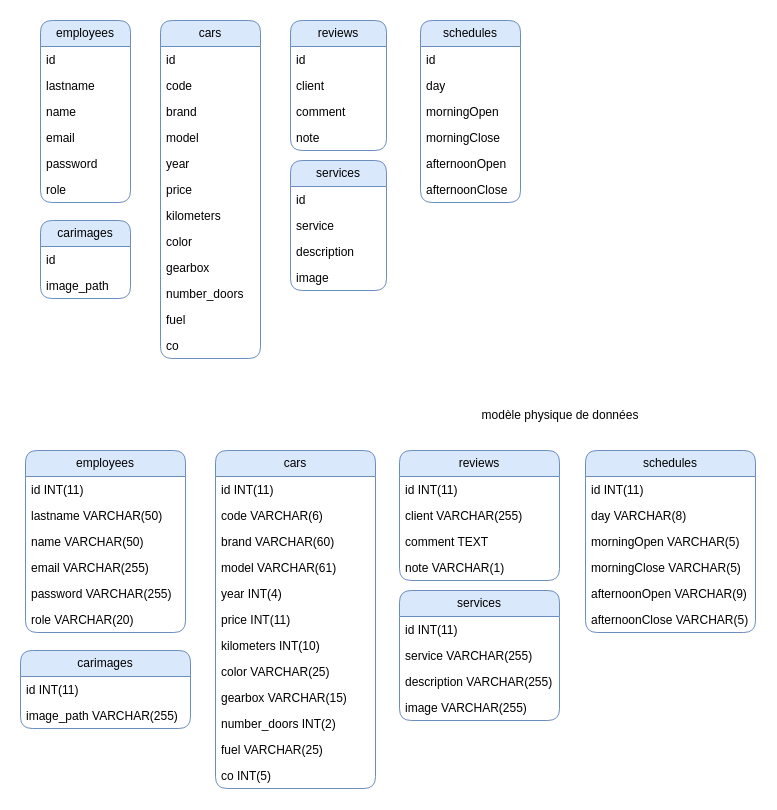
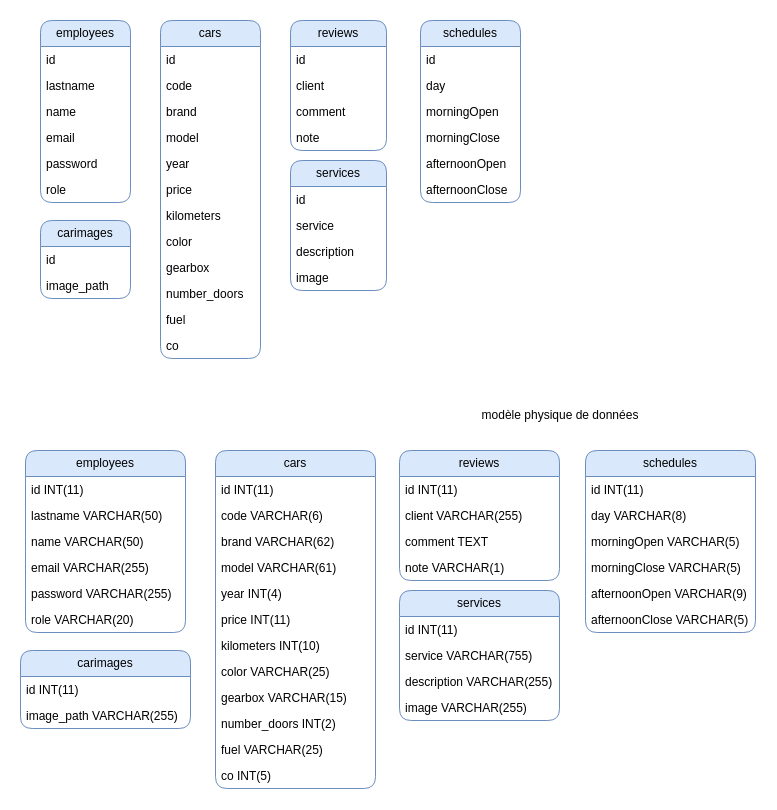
node "brand VARCHAR(60)": label "brand VARCHAR(60)" -> "brand VARCHAR(62)"
node "service VARCHAR(255)": label "service VARCHAR(255)" -> "service VARCHAR(755)"
